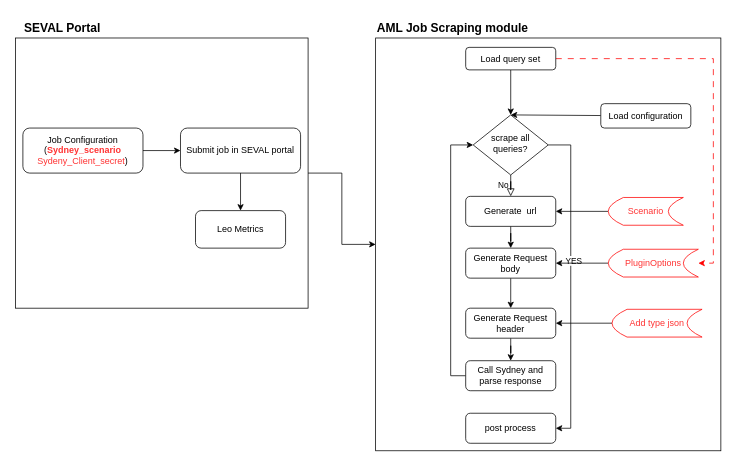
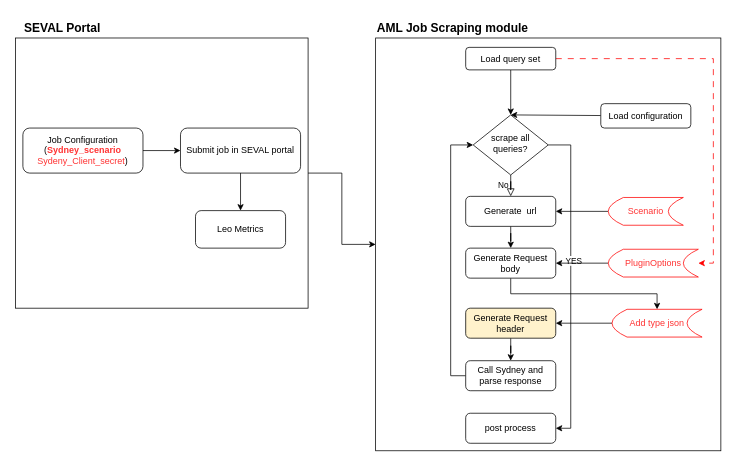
edge "Generate Request body" -> "Generate Request header": now "Generate Request body" -> "Add type json"
node "Generate Request header": fillcolor #ffffff -> #fff2cc
